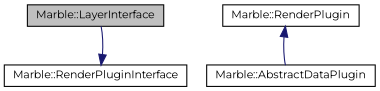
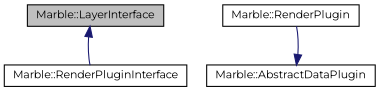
edge "Marble::LayerInterface" -> "Marble::RenderPluginInterface": reversed
edge "Marble::AbstractDataPlugin" -> "Marble::RenderPlugin": reversed
